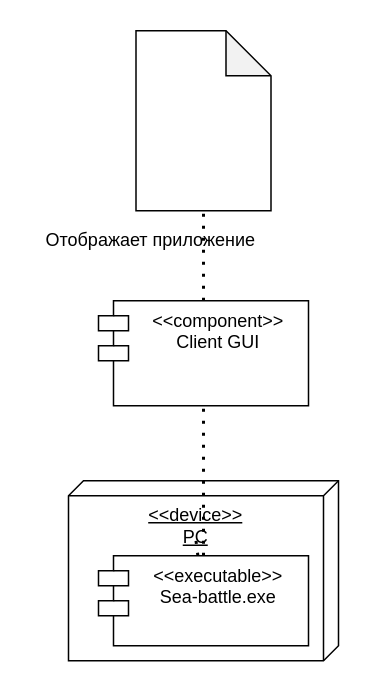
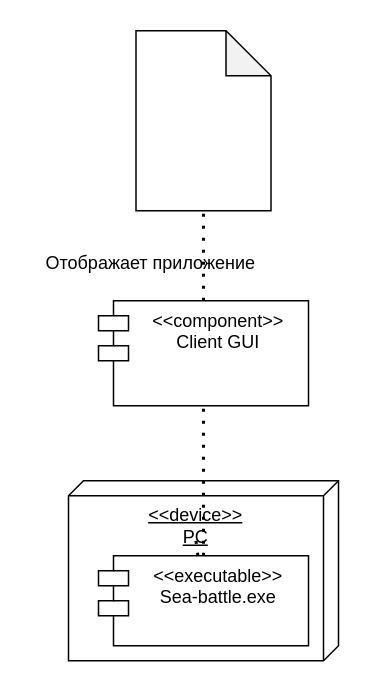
node "Отображает приложение": moved (151, 241) -> (151, 263)
